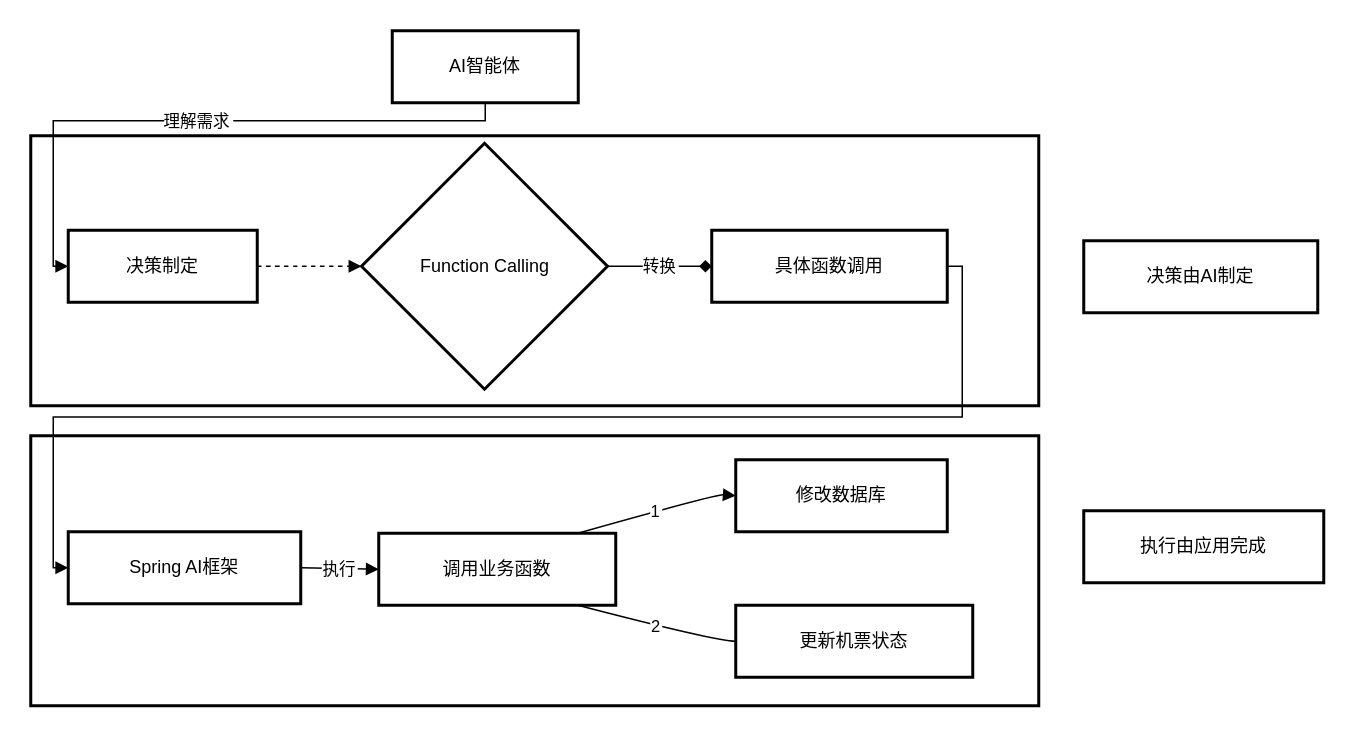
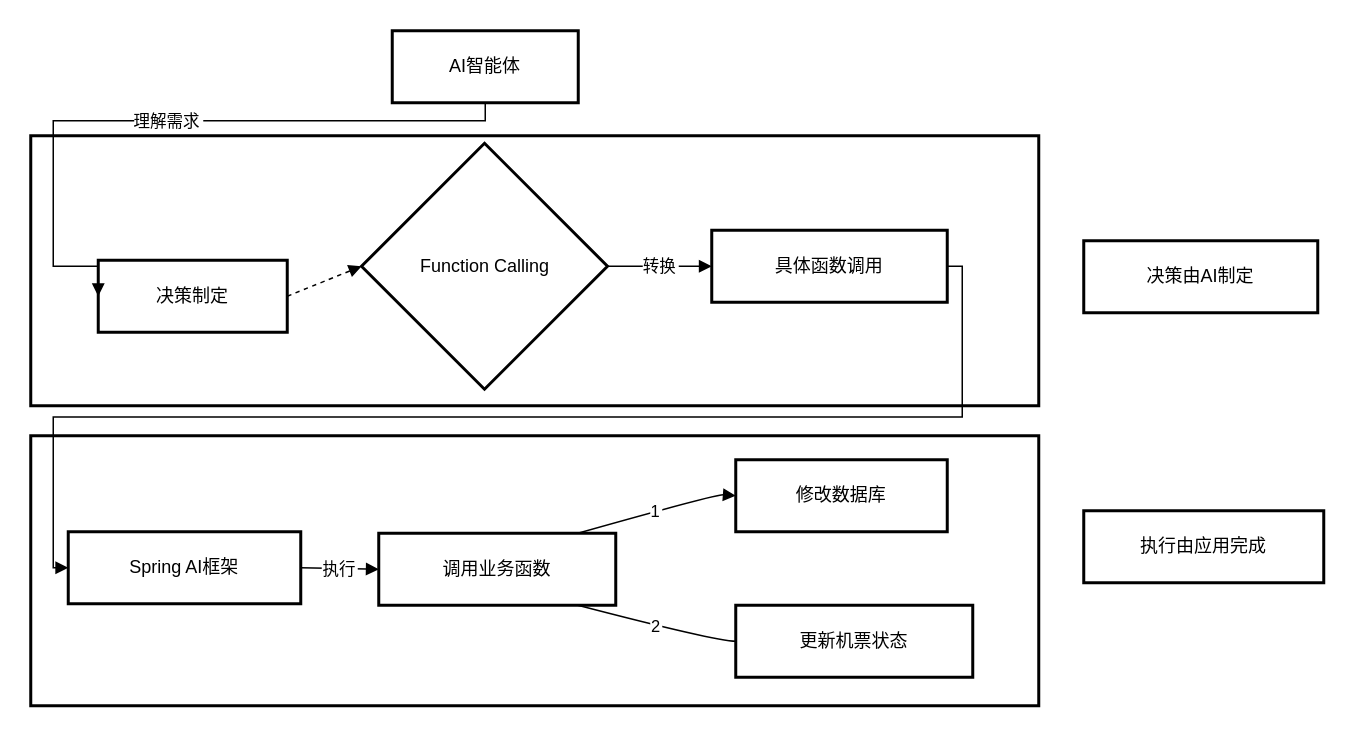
node "决策制定": moved (163, 266) -> (193, 296)
edge "Function Calling" -> "具体函数调用": arrowhead diamond -> block
